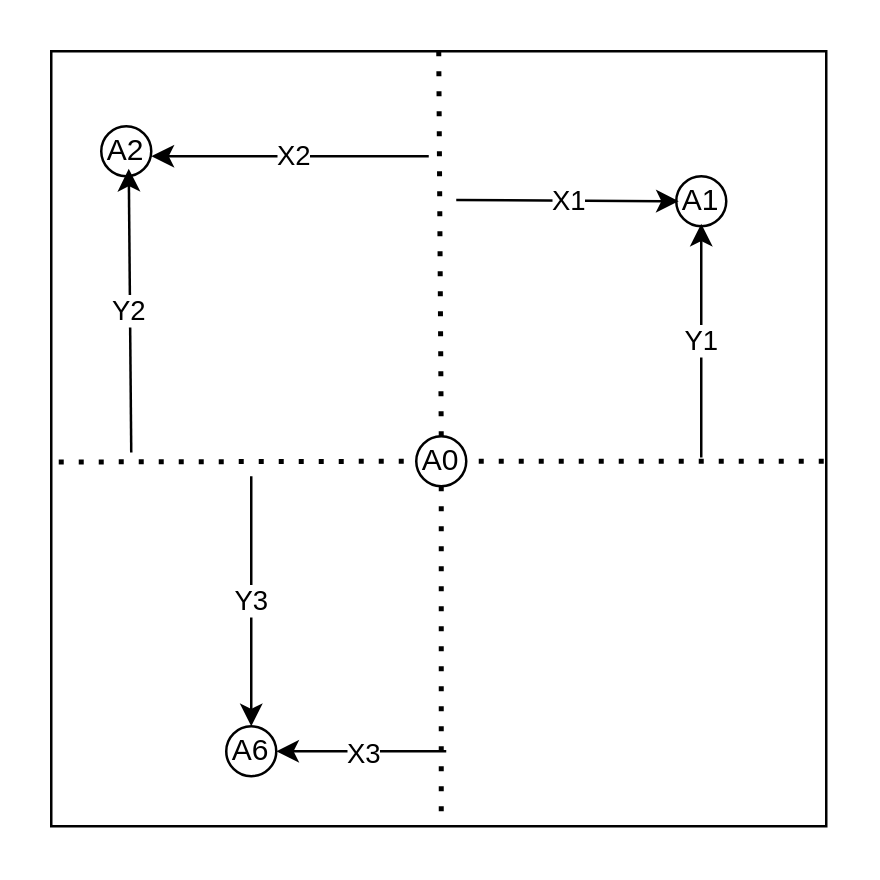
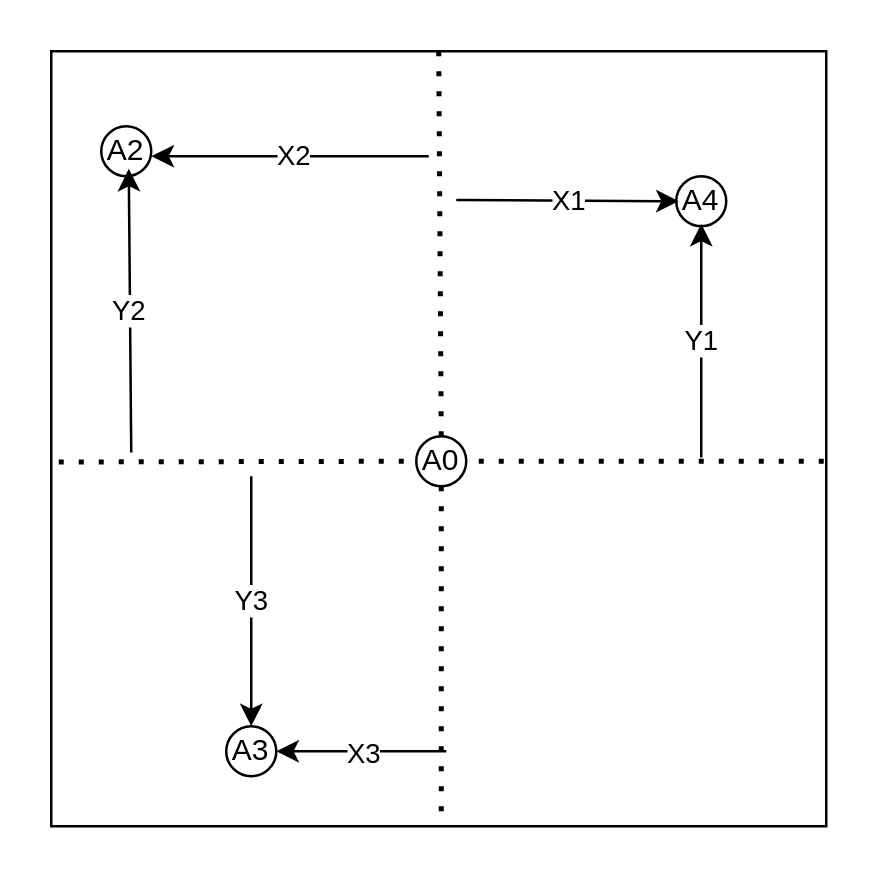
node "A1": label "A1" -> "A4"
node "A6": label "A6" -> "A3"
